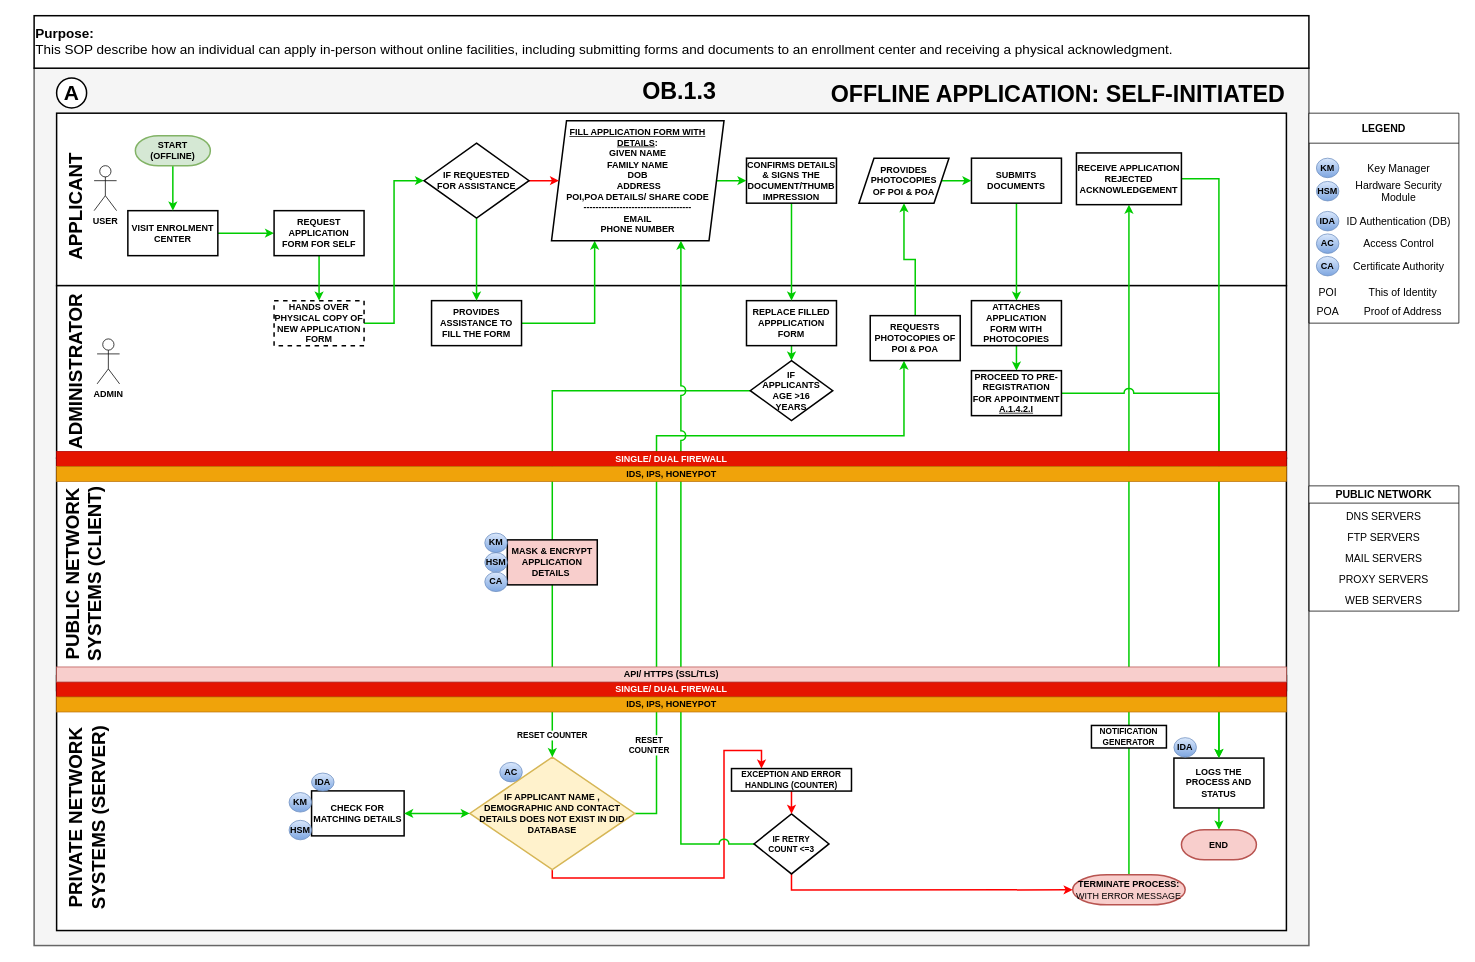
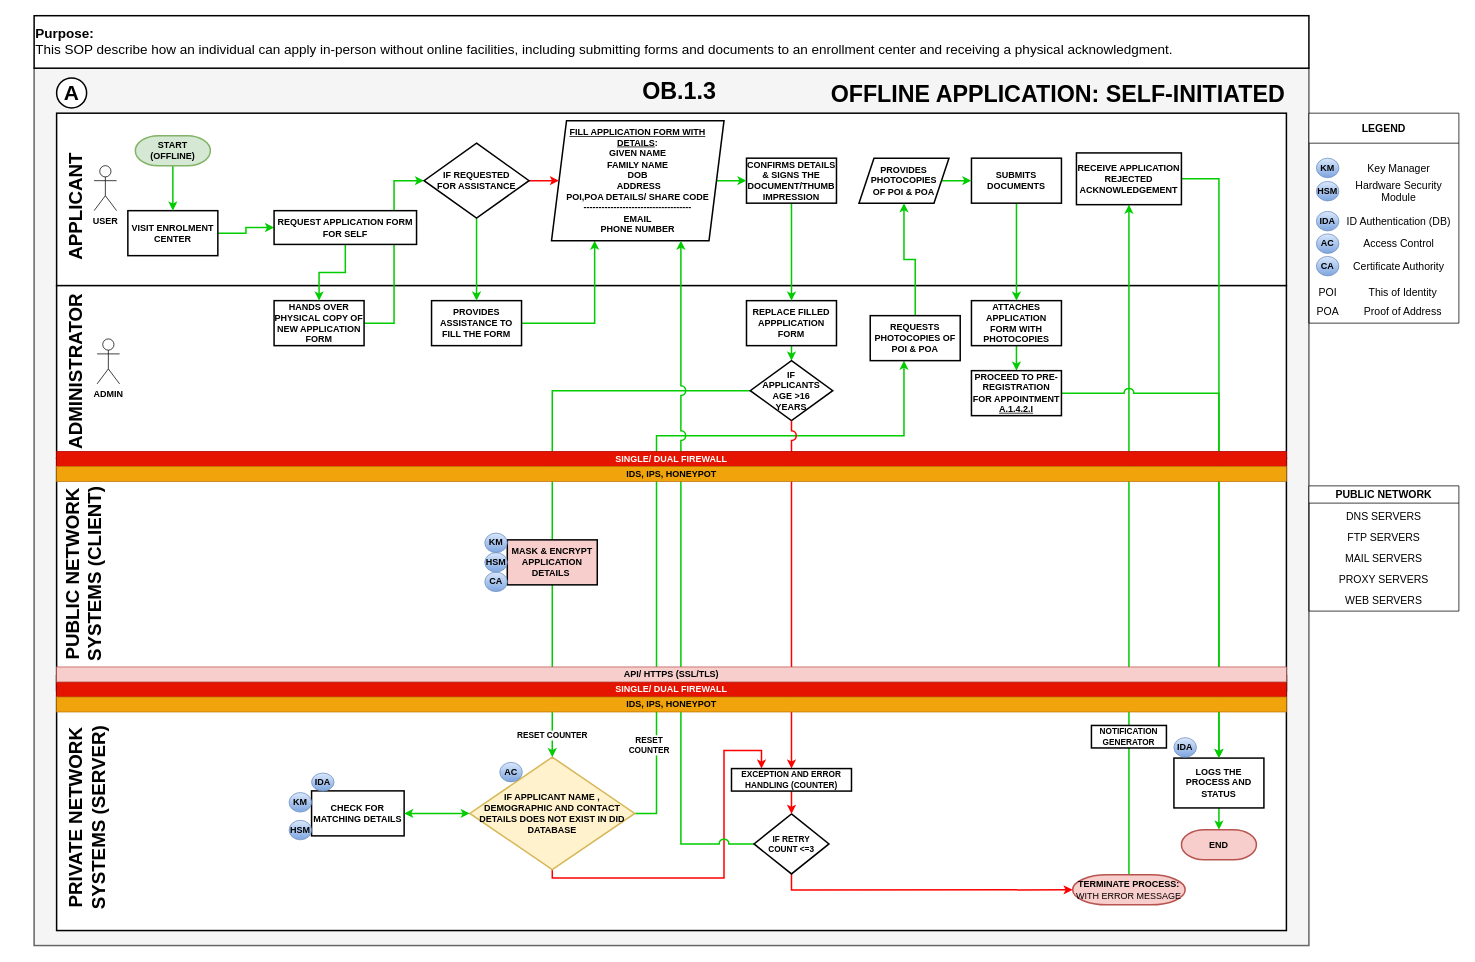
node "REQUEST APPLICATION FORM FOR SELF": size 90x45 -> 143x34
node "HANDS OVER PHYSICAL COPY OF NEW APPLICATION FORM": style dashed -> solid
edge "IF APPLICANTS AGE >16 YEARS" -> "EXCEPTION AND ERROR HANDLING (COUNTER)": added
